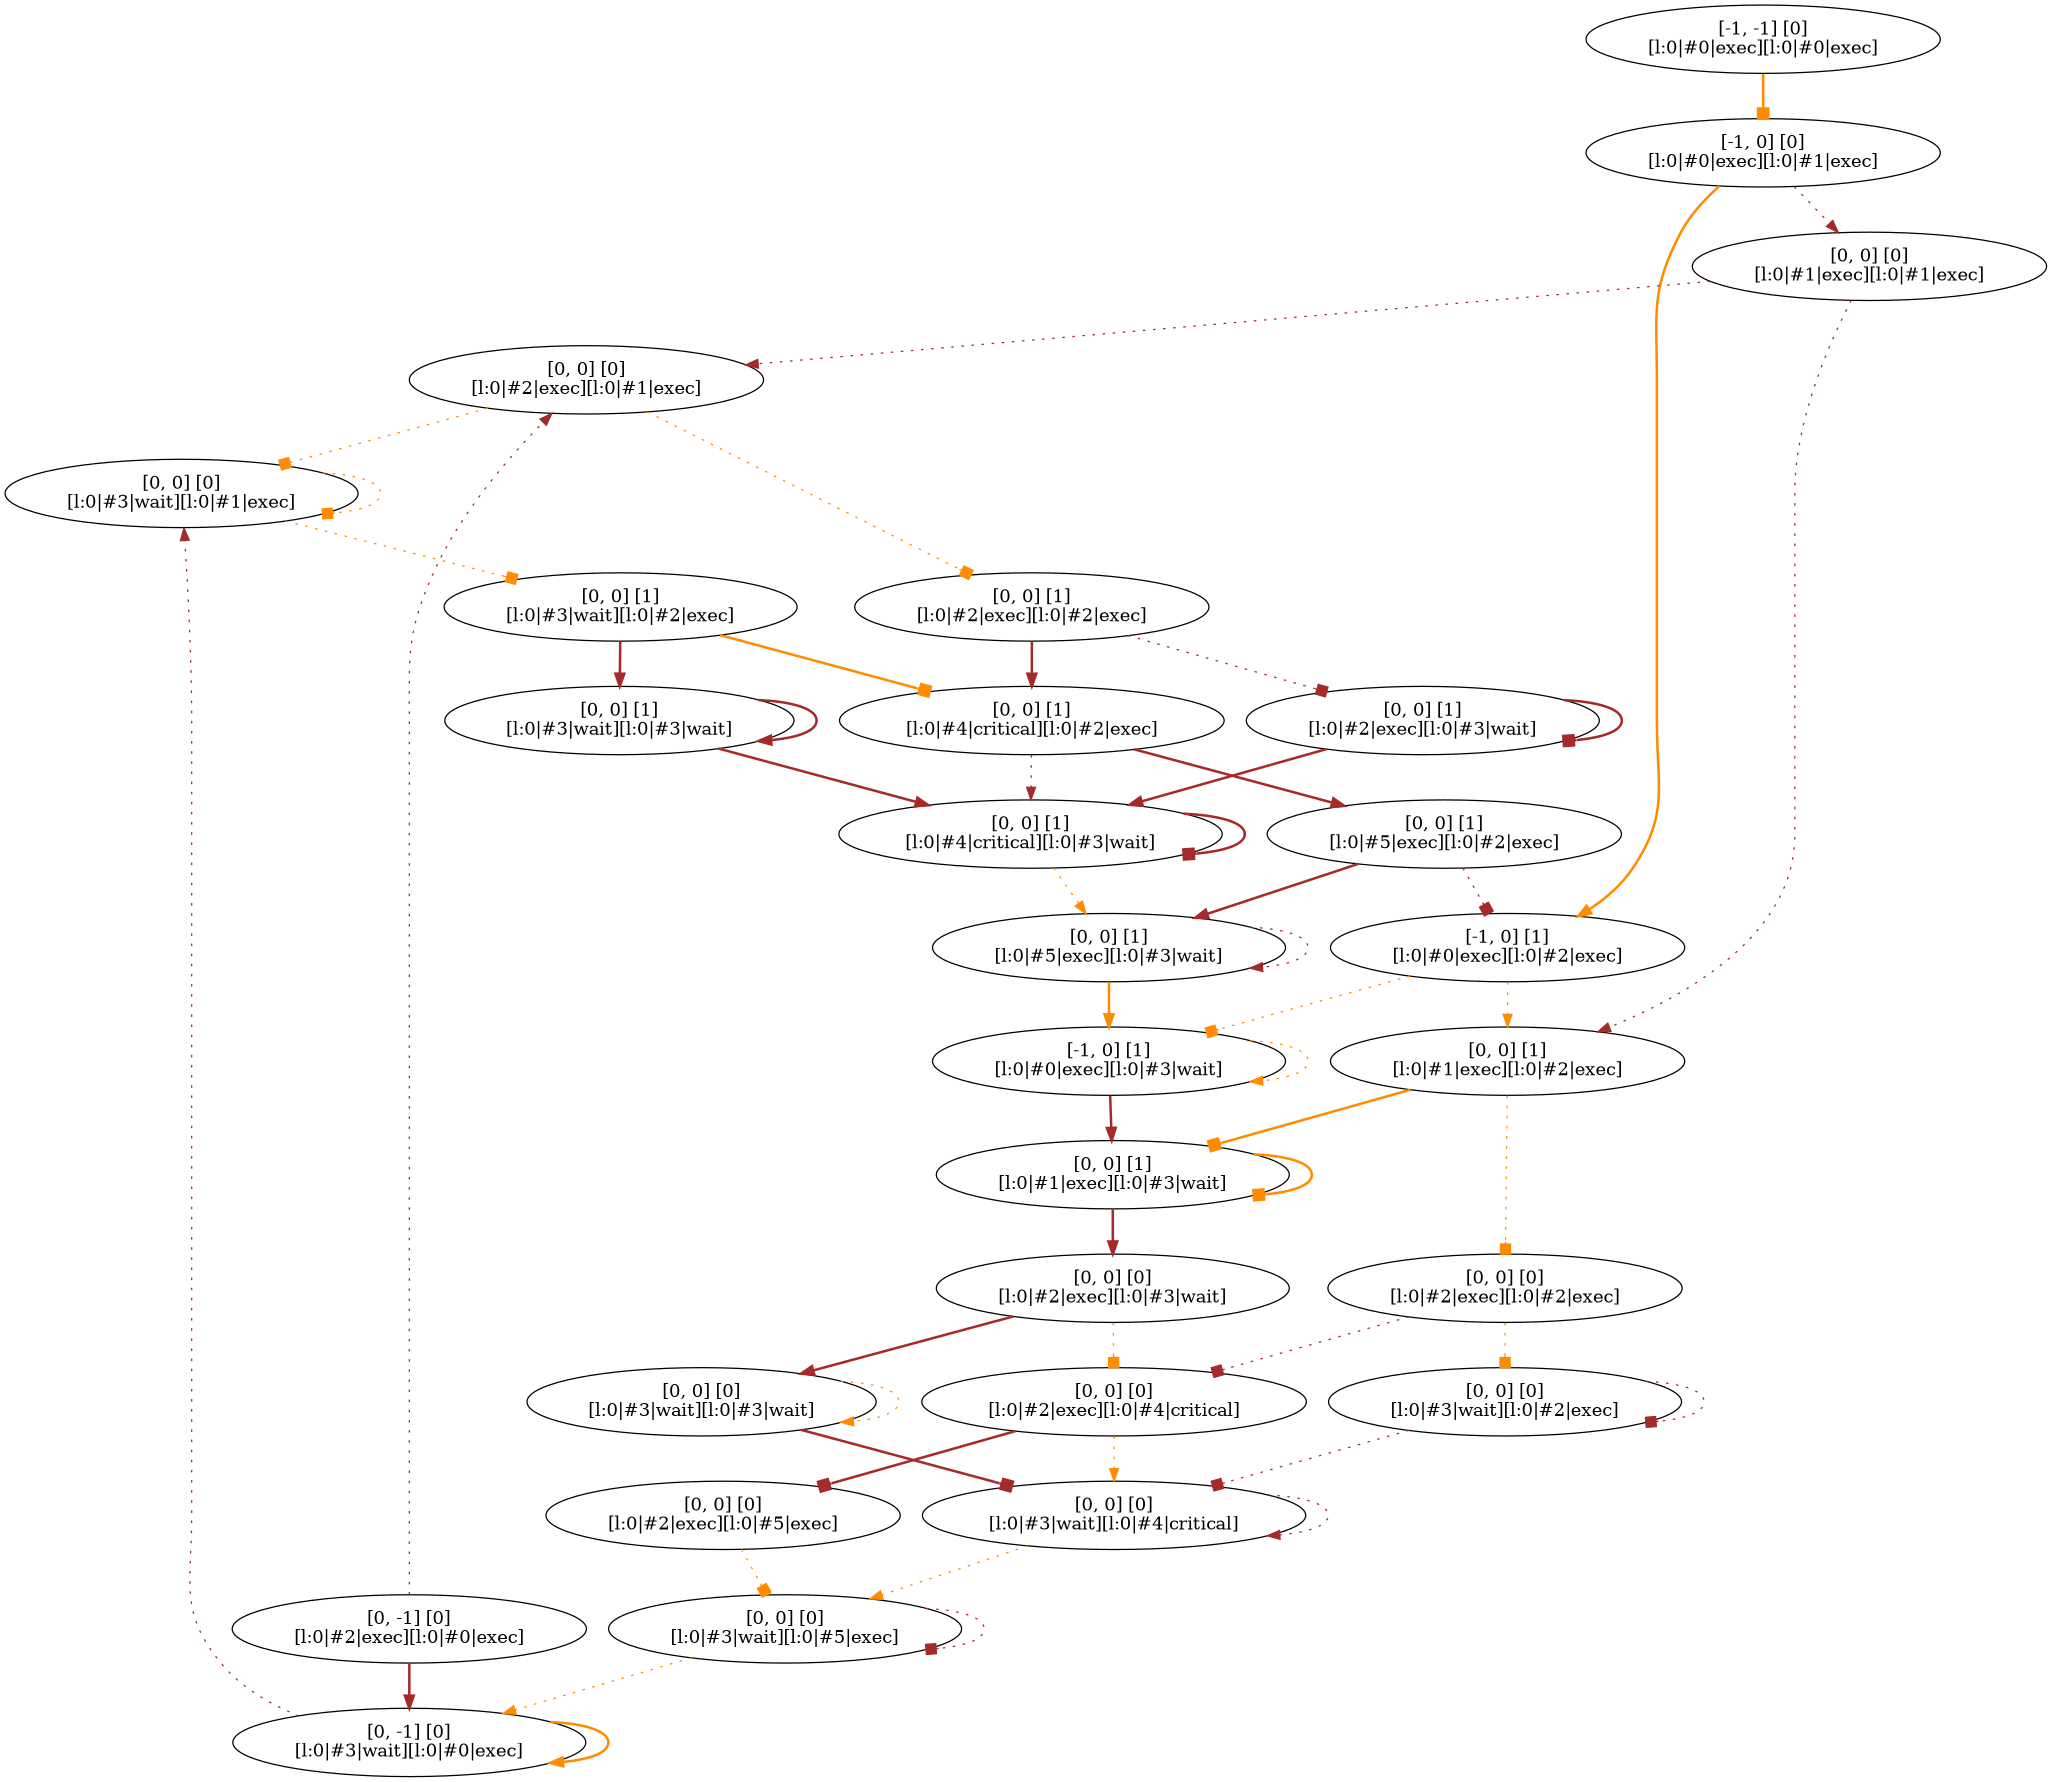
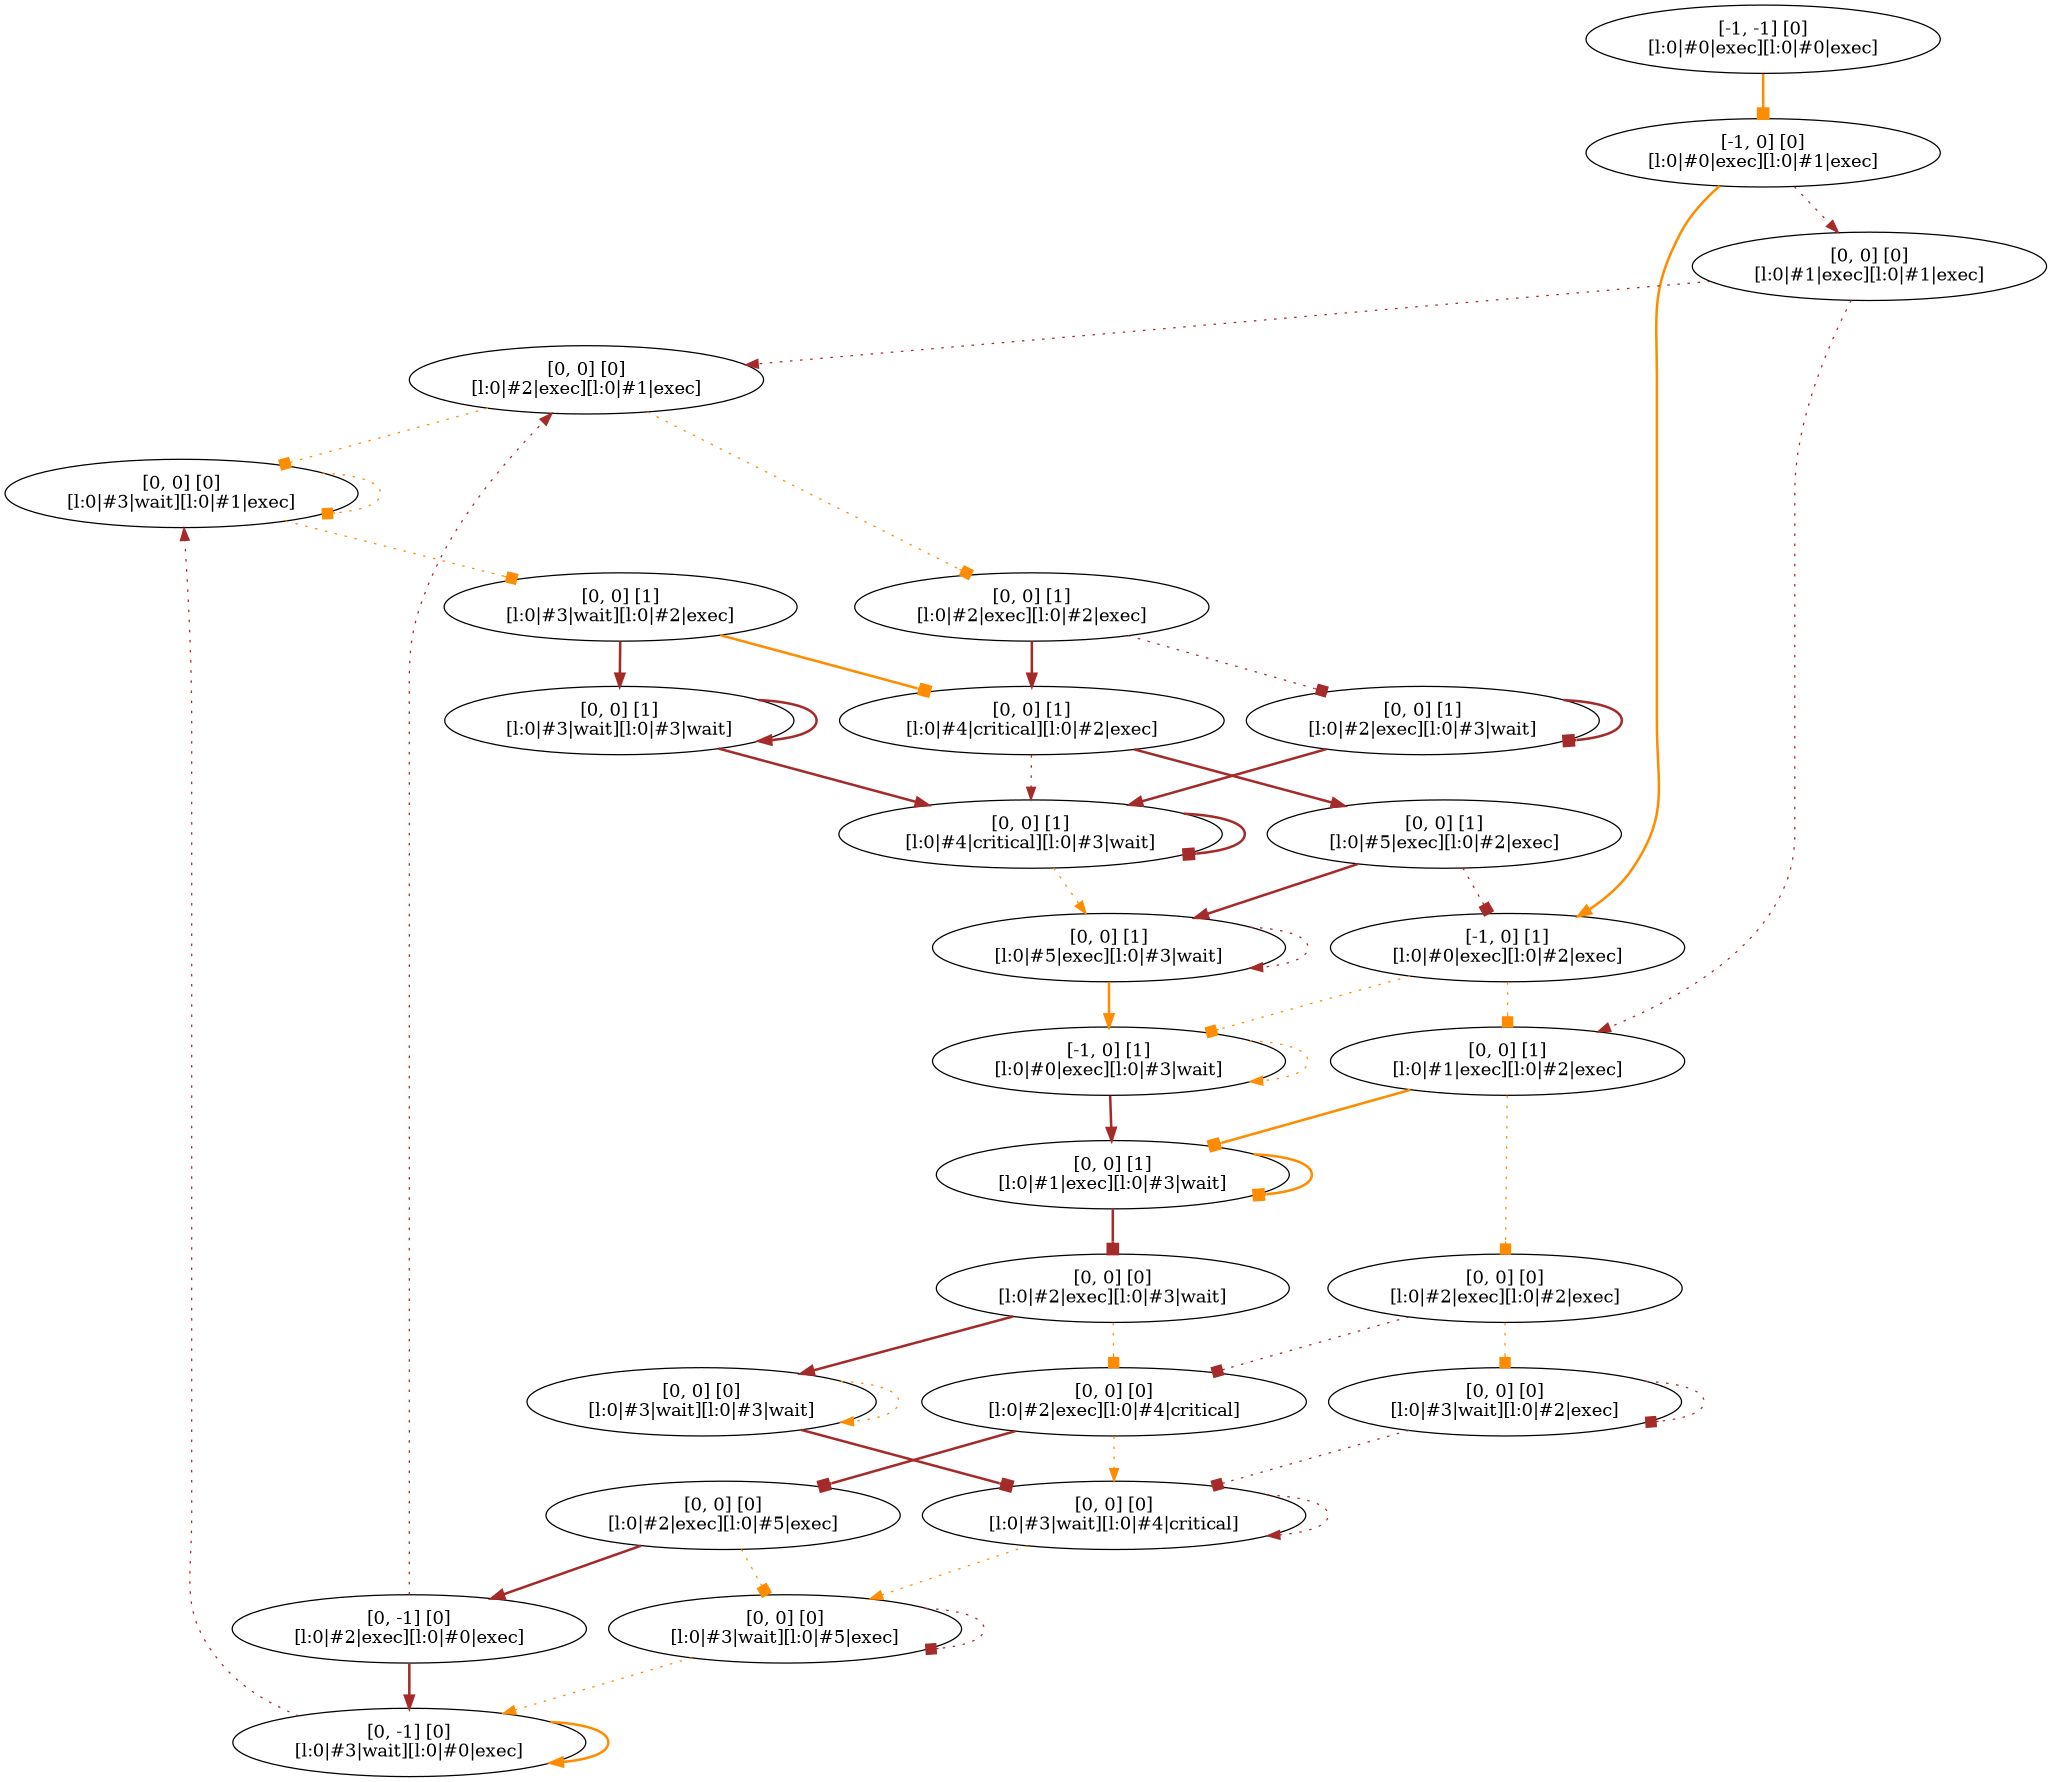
edge "[-1, 0] [1] [l:0|#0|exec][l:0|#2|exec]" -> "[0, 0] [1] [l:0|#1|exec][l:0|#2|exec]": arrowhead normal -> box
edge "[0, 0] [1] [l:0|#1|exec][l:0|#3|wait]" -> "[0, 0] [0] [l:0|#2|exec][l:0|#3|wait]": arrowhead normal -> box
edge "[0, 0] [0] [l:0|#2|exec][l:0|#5|exec]" -> "[0, -1] [0] [l:0|#2|exec][l:0|#0|exec]": added
